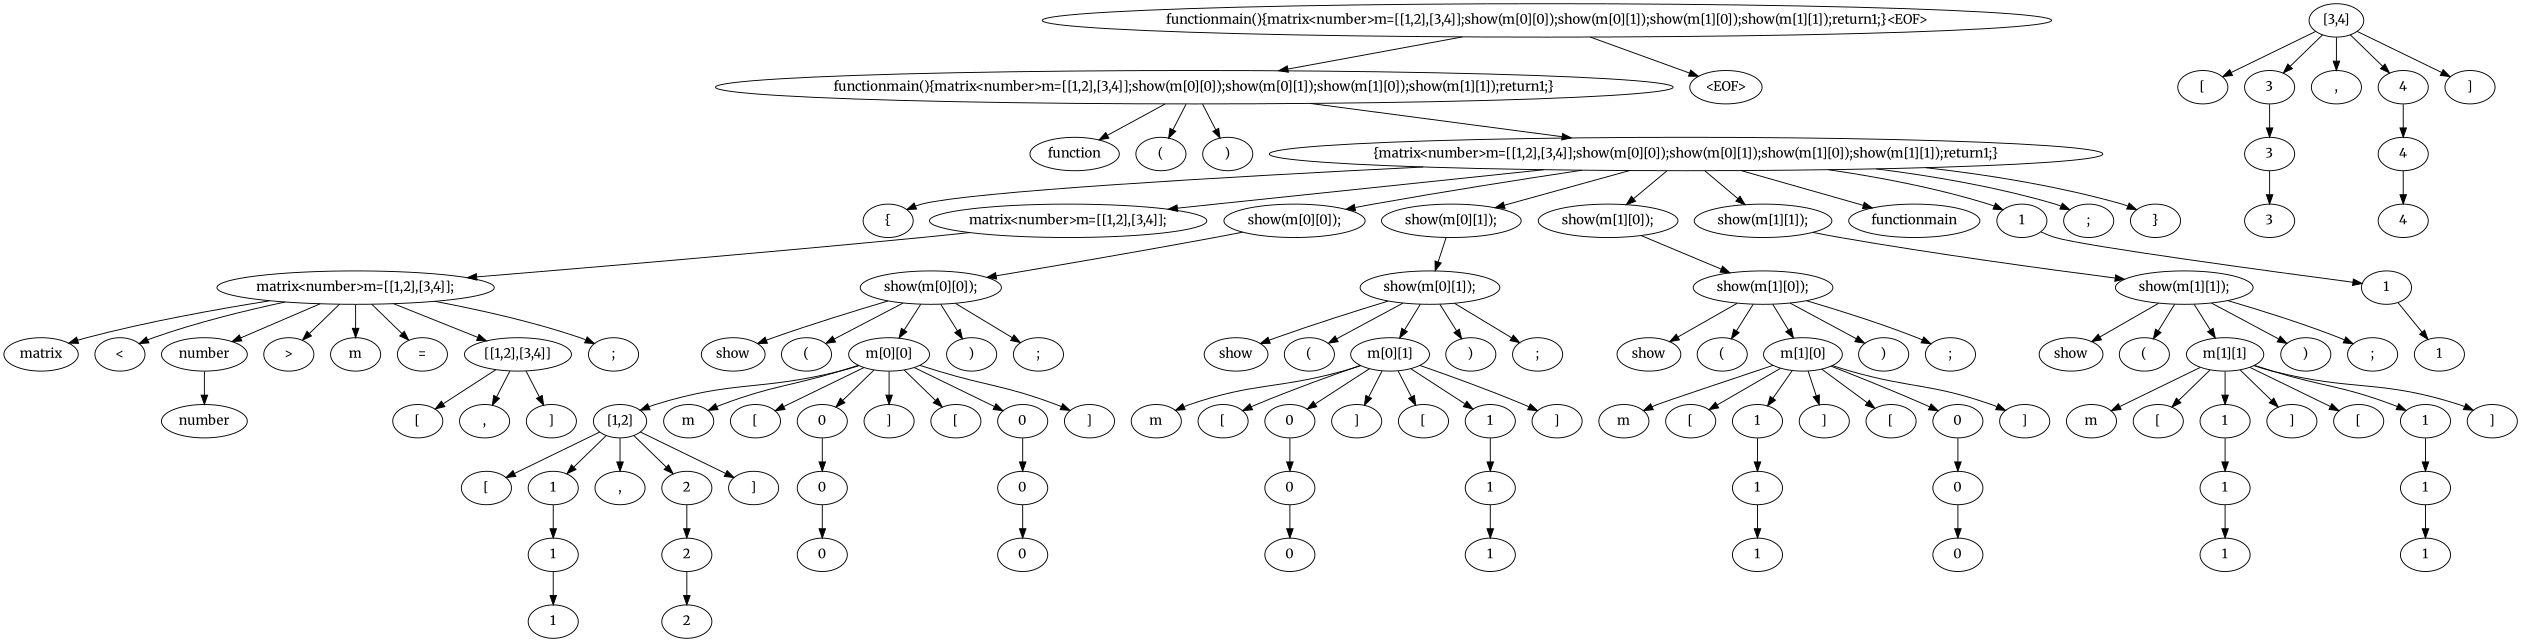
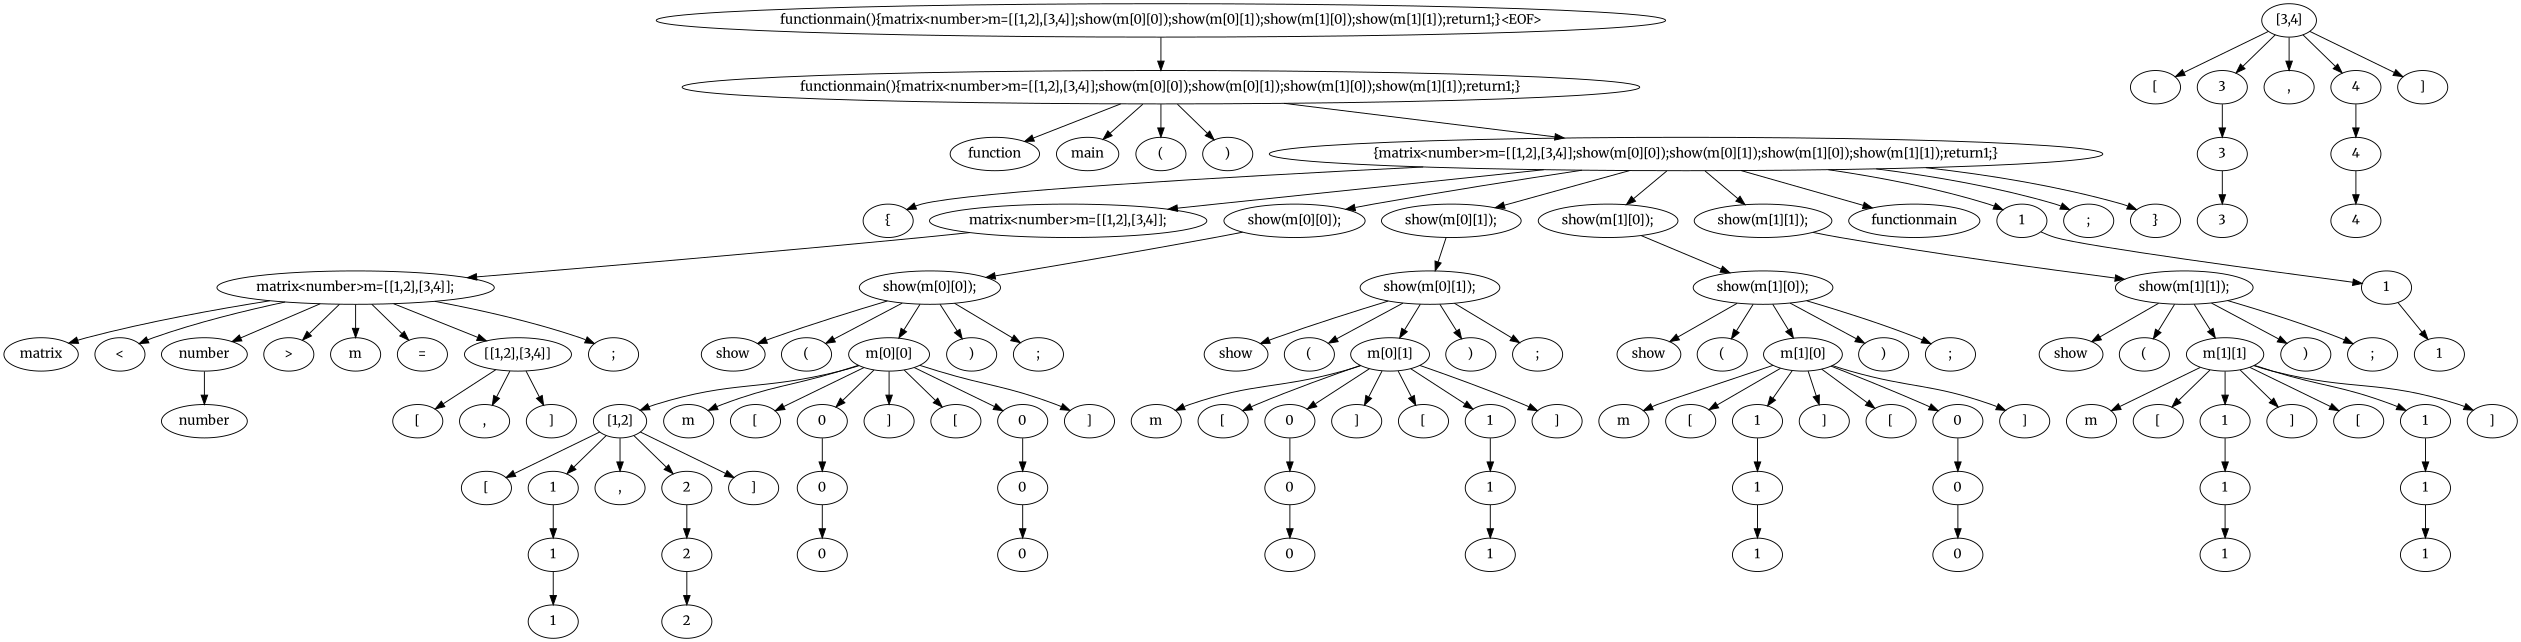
node "<EOF>": removed
node "main": added
